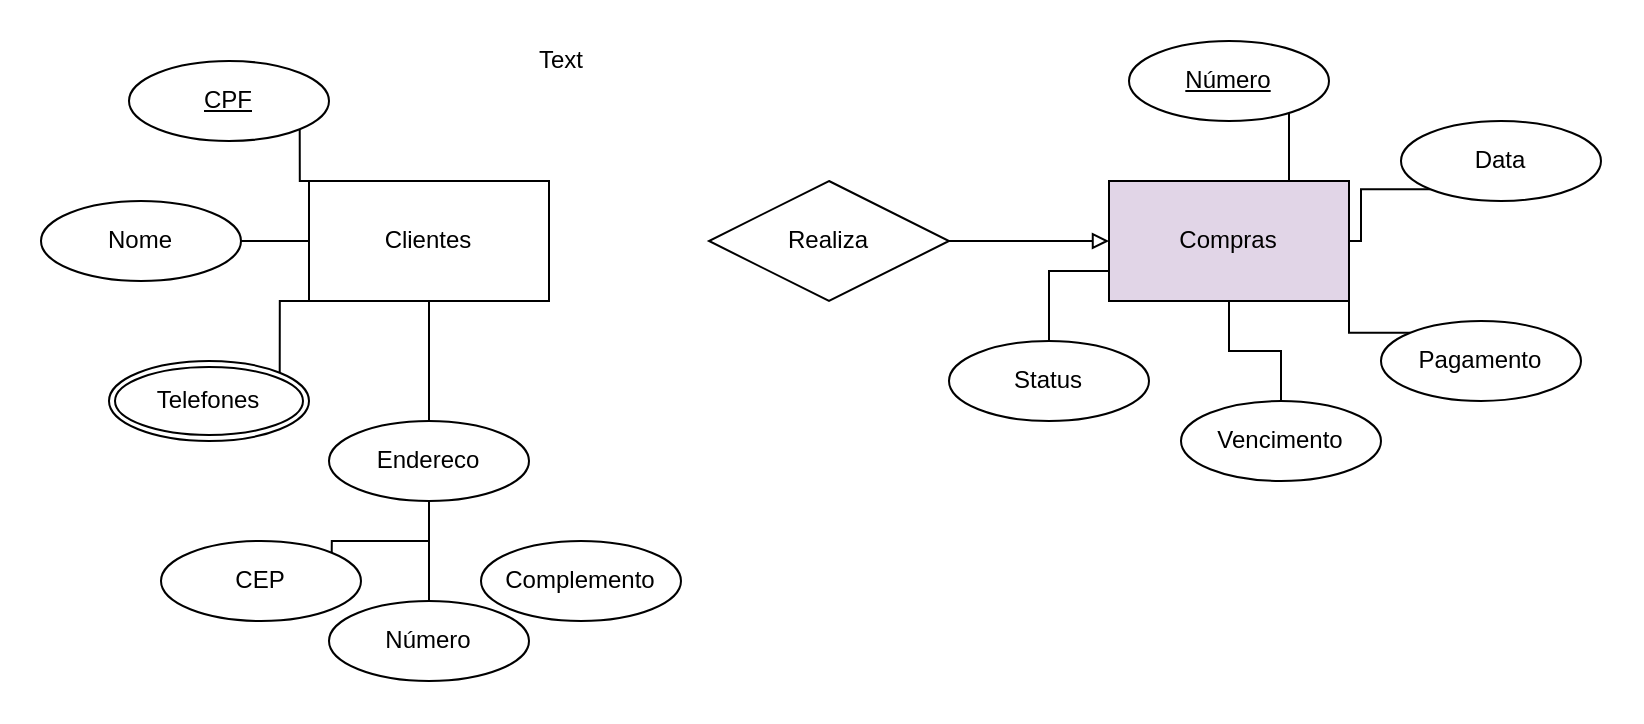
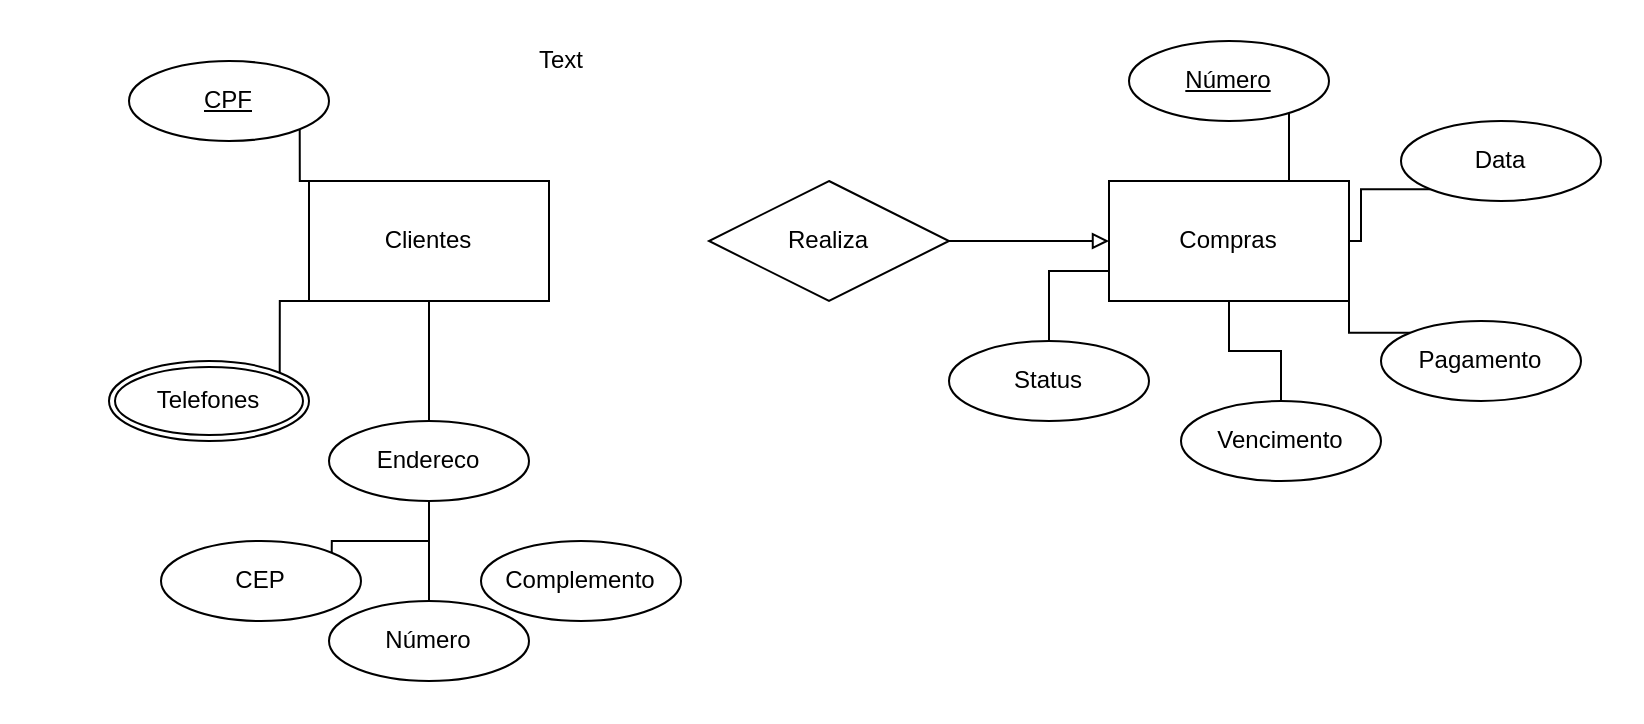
node "Nome": removed
edge "Nome" -- "Clientes": removed
node "Compras": fillcolor #e1d5e7 -> #ffffff
